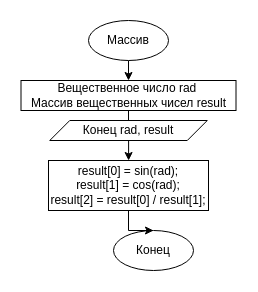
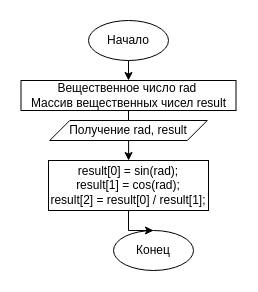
node "Массив": label "Массив" -> "Начало"
node "Конец rad, result": label "Конец rad, result" -> "Получение rad, result"
